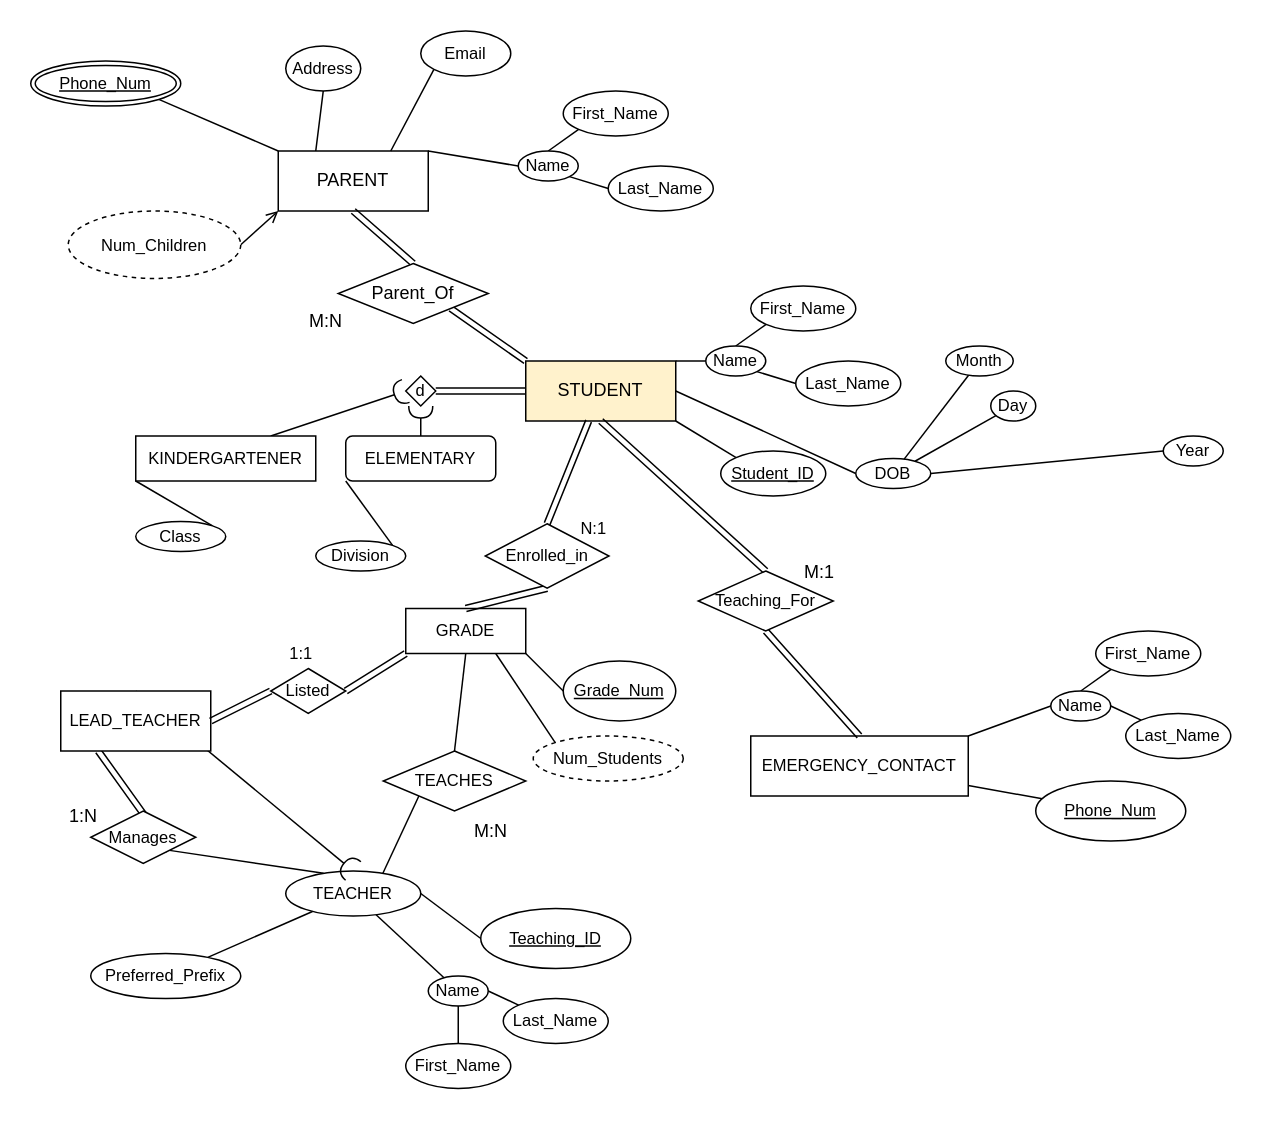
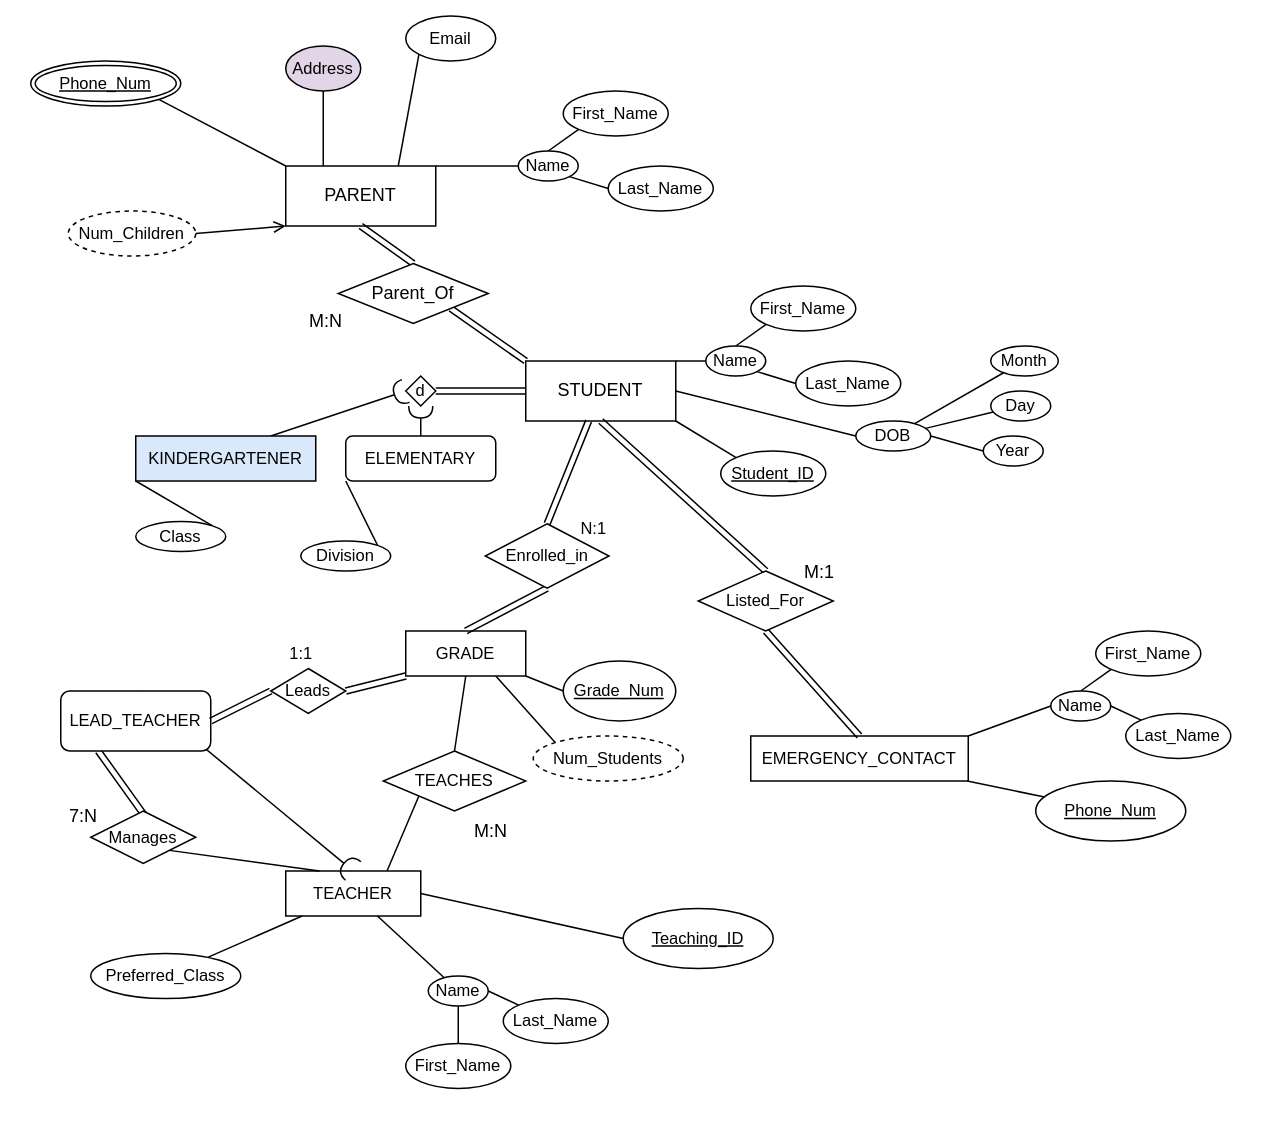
node "Email": moved (466, 53) -> (451, 38)
node "Address": fillcolor #ffffff -> #e1d5e7
node "PARENT": moved (353, 181) -> (361, 196)
node "Num_Children": size 173x68 -> 128x45
node "Month": moved (980, 361) -> (1025, 361)
node "STUDENT": fillcolor #fff2cc -> #ffffff
node "Day": size 45x30 -> 60x30
node "Year": moved (1193, 451) -> (1013, 451)
node "KINDERGARTENER": fillcolor #ffffff -> #dae8fc
node "DOB": moved (893, 473) -> (893, 436)
node "Division": moved (361, 556) -> (346, 556)
node "Teaching_For": label "Teaching_For" -> "Listed_For"
node "GRADE": moved (466, 631) -> (466, 653)
node "Listed": label "Listed" -> "Leads"
node "LEAD_TEACHER": shape rectangle -> rounded rectangle
node "EMERGENCY_CONTACT": size 218x60 -> 218x45
node "1:N": label "1:N" -> "7:N"
node "TEACHER": shape ellipse -> rectangle
node "Teaching_ID": moved (556, 938) -> (698, 938)
node "Preferred_Prefix": label "Preferred_Prefix" -> "Preferred_Class"
